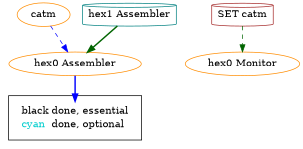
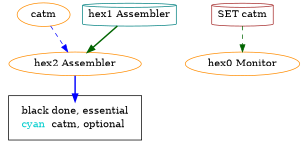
node "hex0 Assembler": label "hex0 Assembler" -> "hex2 Assembler"
node "black": text "done, optional" -> "catm, optional"
